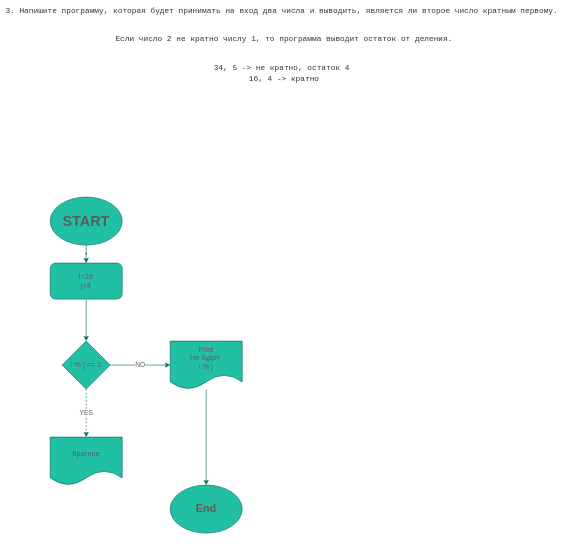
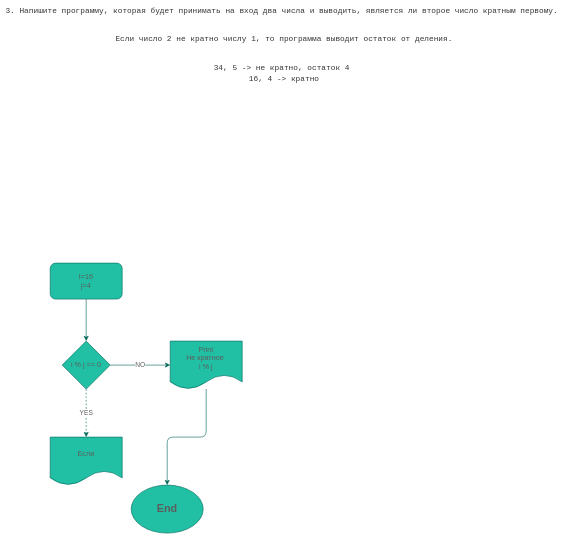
node "START": removed
edge "START" -> "I=16 j=4": removed
node "Print Не будет i % j": label "Print Не будет i % j" -> "Print Не кратное i % j"
node "i % j == 1": label "i % j == 1" -> "i % j == 0"
node "Кратное": label "Кратное" -> "Если"
node "End": moved (206, 509) -> (167, 509)
